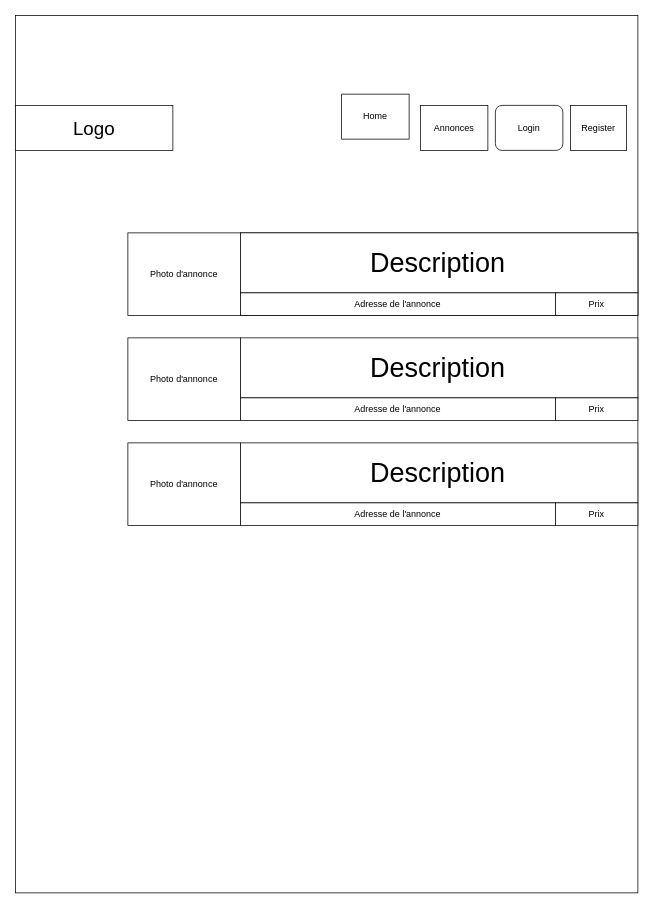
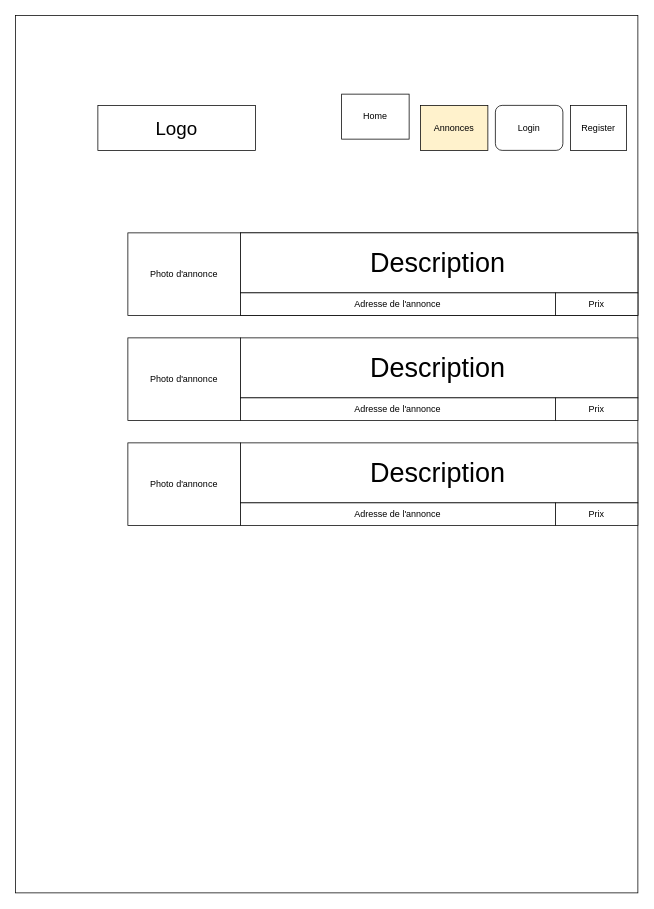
node "Logo": moved (94, 128) -> (177, 128)
node "Annonces": fillcolor #ffffff -> #fff2cc
